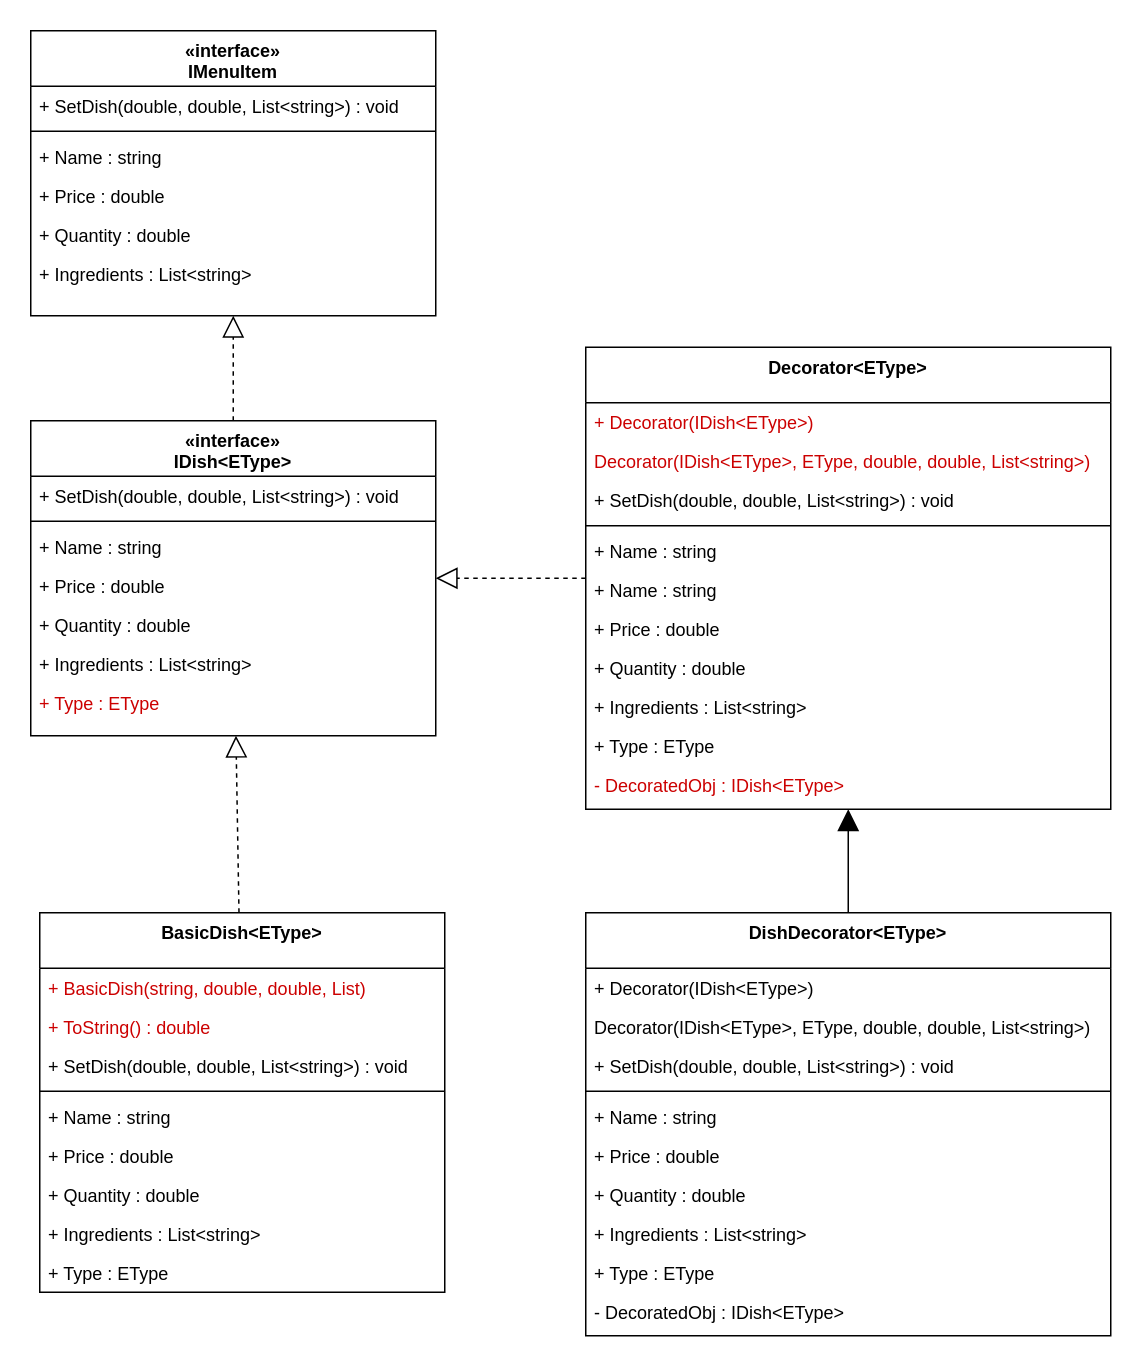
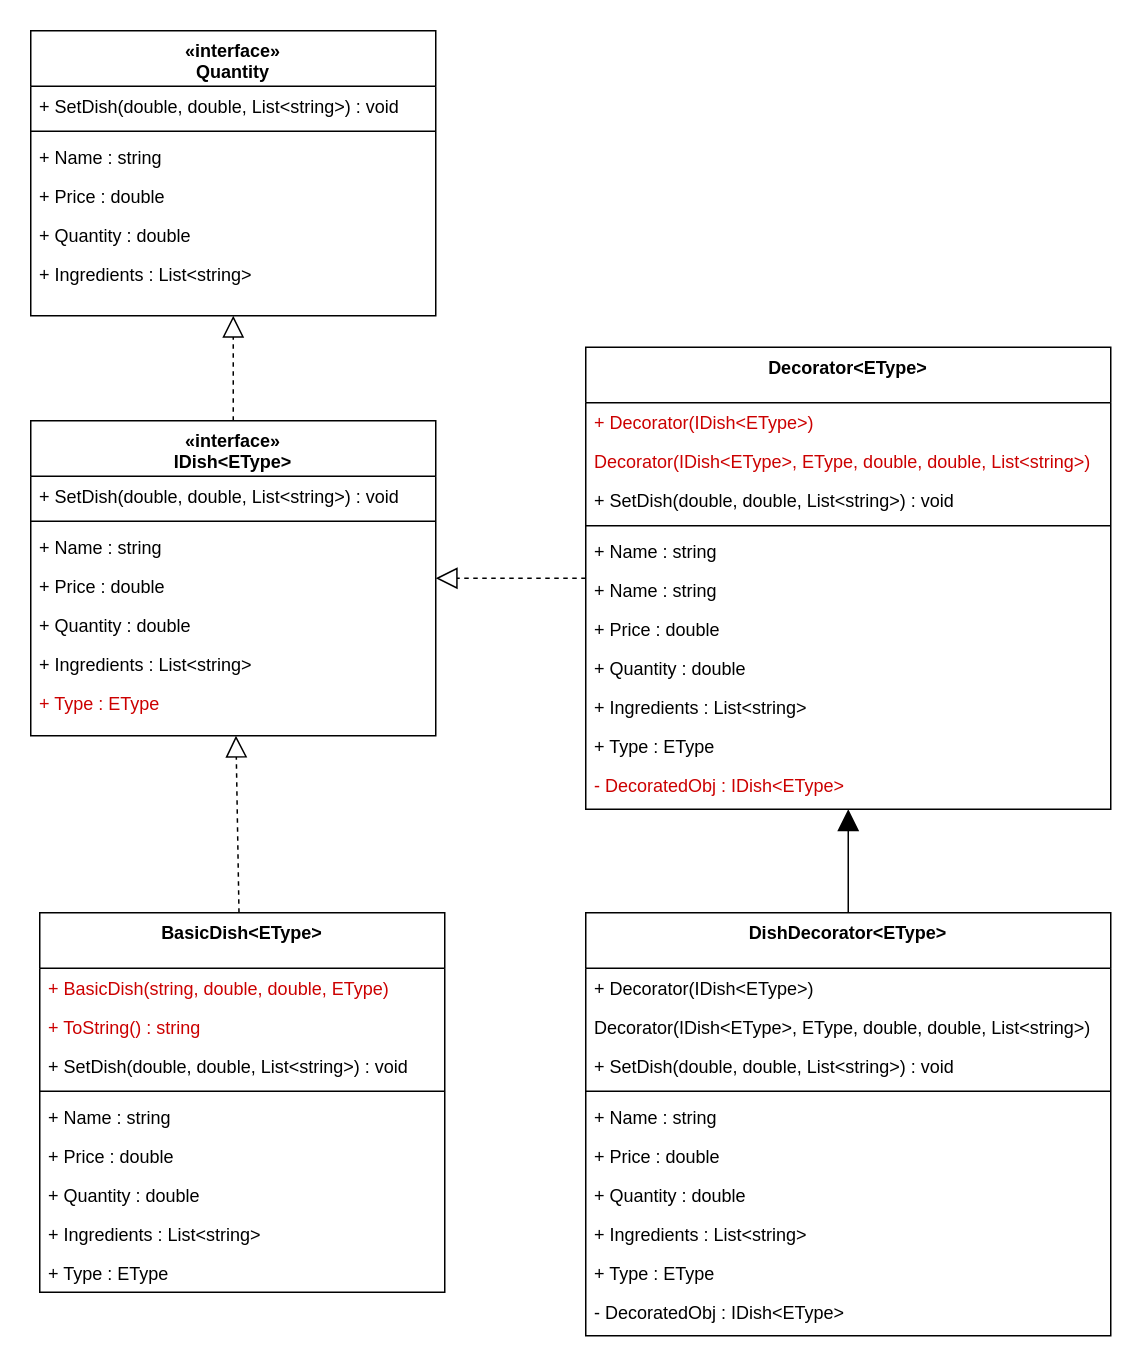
node "«interface» IMenuItem": label "«interface» IMenuItem" -> "«interface» Quantity"
node "+ BasicDish(string, double, double, List)": label "+ BasicDish(string, double, double, List)" -> "+ BasicDish(string, double, double, EType)"
node "+ ToString() : double": label "+ ToString() : double" -> "+ ToString() : string"
